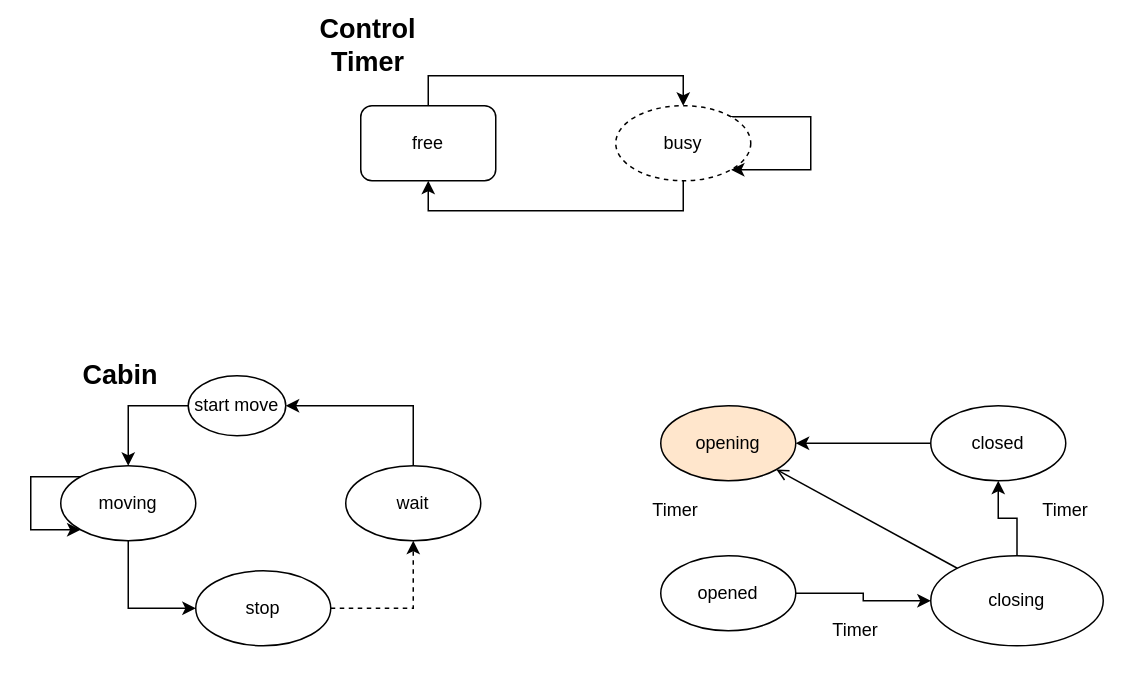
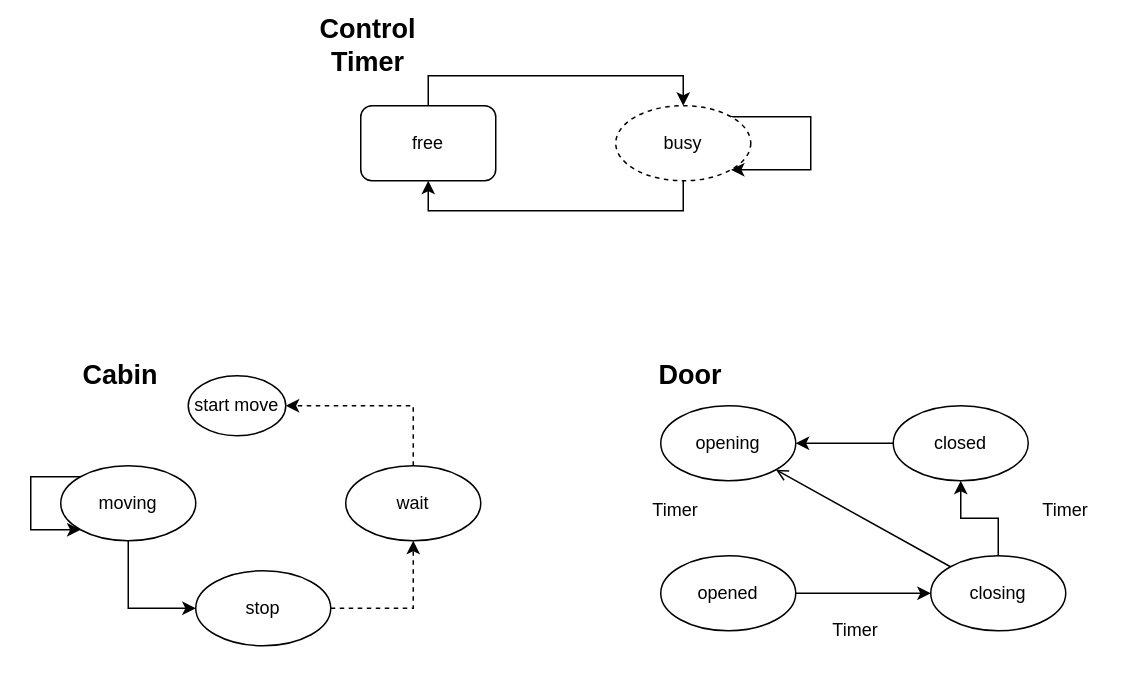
node "Door": added
edge "start move" -> "moving": removed
edge "wait" -> "start move": style solid -> dashed
node "opening": fillcolor #ffe6cc -> #ffffff
node "closed": moved (998, 443) -> (961, 443)
node "closing": size 173x90 -> 135x75
